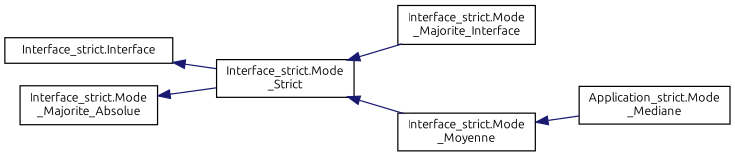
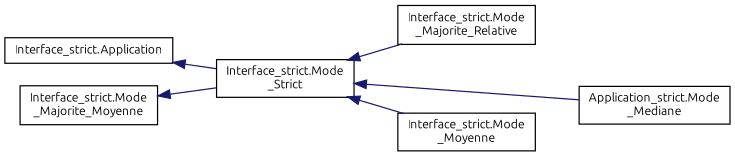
node "Interface_strict.Mode _Majorite_Interface": label "Interface_strict.Mode _Majorite_Interface" -> "Interface_strict.Mode _Majorite_Relative"
node "Interface_strict.Interface": label "Interface_strict.Interface" -> "Interface_strict.Application"
node "Interface_strict.Mode _Majorite_Absolue": label "Interface_strict.Mode _Majorite_Absolue" -> "Interface_strict.Mode _Majorite_Moyenne"
edge "Application_strict.Mode _Mediane" -> "Interface_strict.Mode _Moyenne": now "Application_strict.Mode _Mediane" -> "Interface_strict.Mode _Strict"
